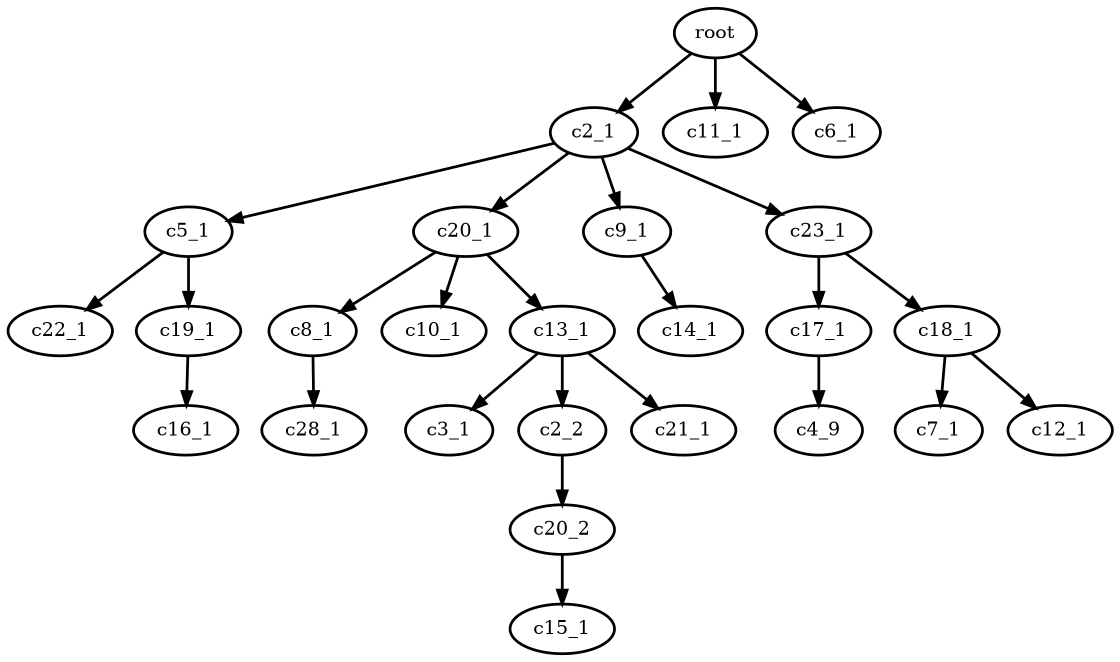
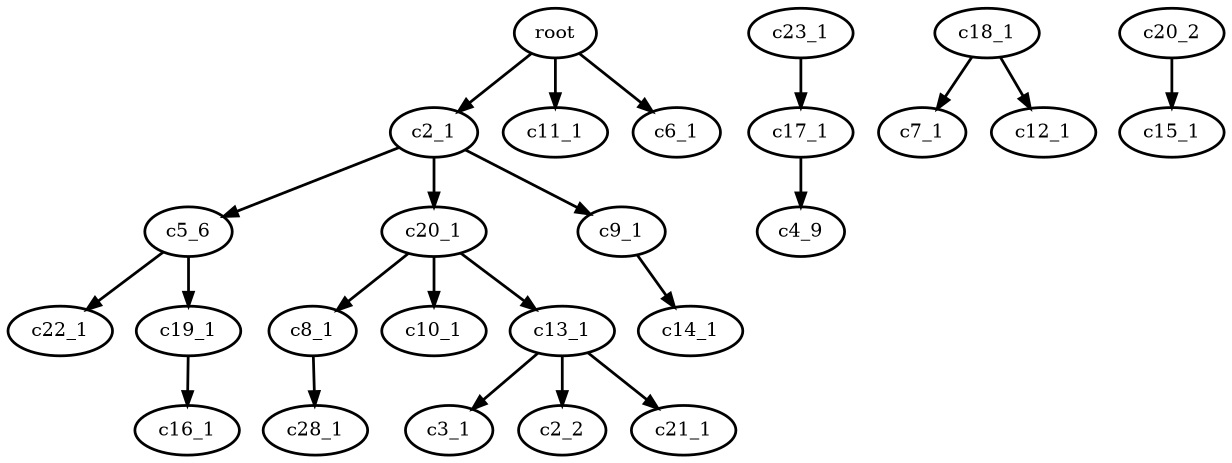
edge "c2_1" -> "c23_1": removed
node "c5_1": label "c5_1" -> "c5_6"
edge "c23_1" -> "c18_1": removed
edge "c2_2" -> "c20_2": removed
